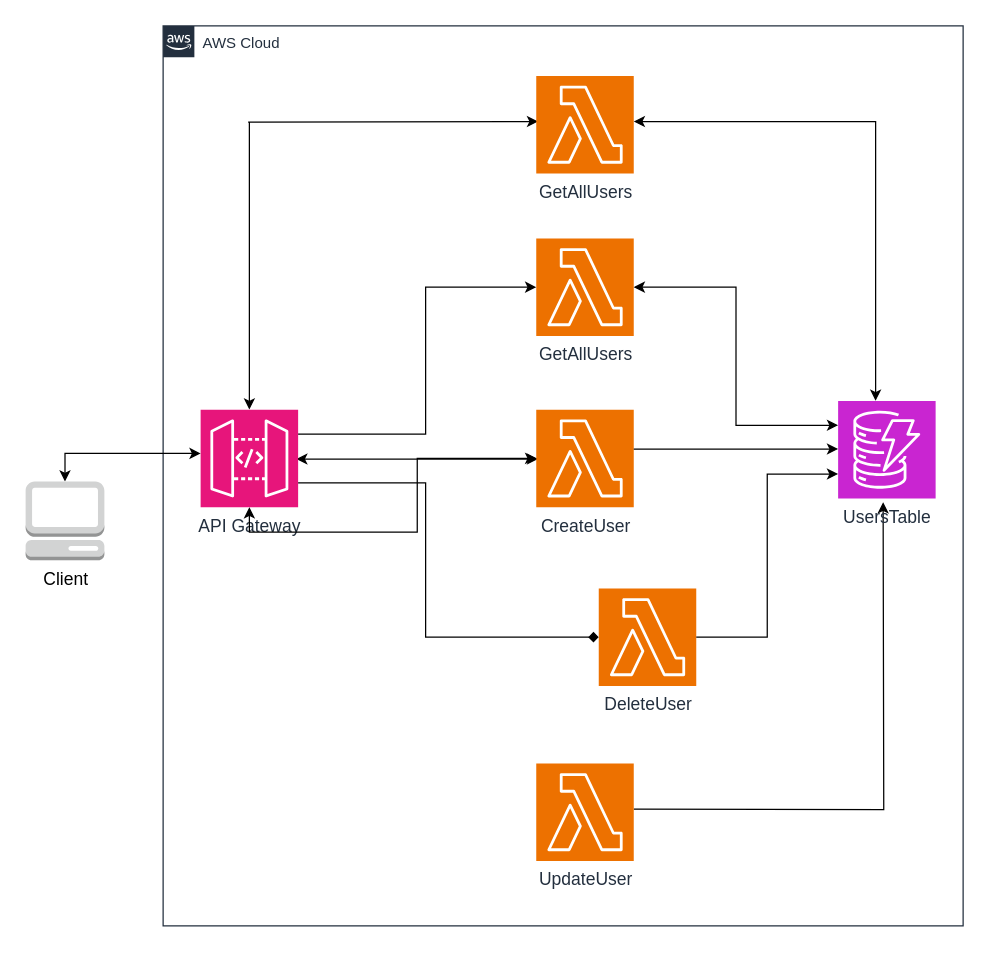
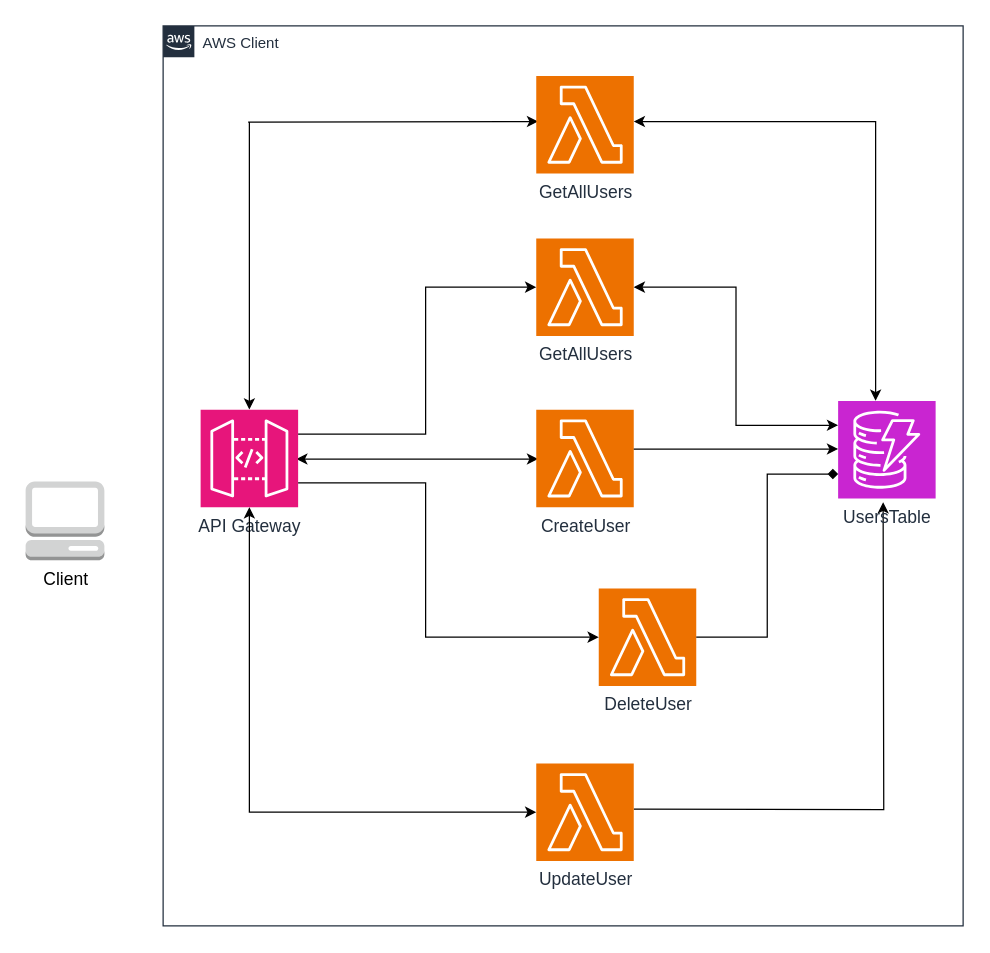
node "AWS Cloud": label "AWS Cloud" -> "AWS Client"
edge "API Gateway" -- "Client": removed
edge "DeleteUser" -> "UsersTable": arrowhead classic -> diamond
edge "API Gateway" -- "CreateUser": now "API Gateway" -- "UpdateUser"
edge "API Gateway" -> "DeleteUser": arrowhead diamond -> classic
